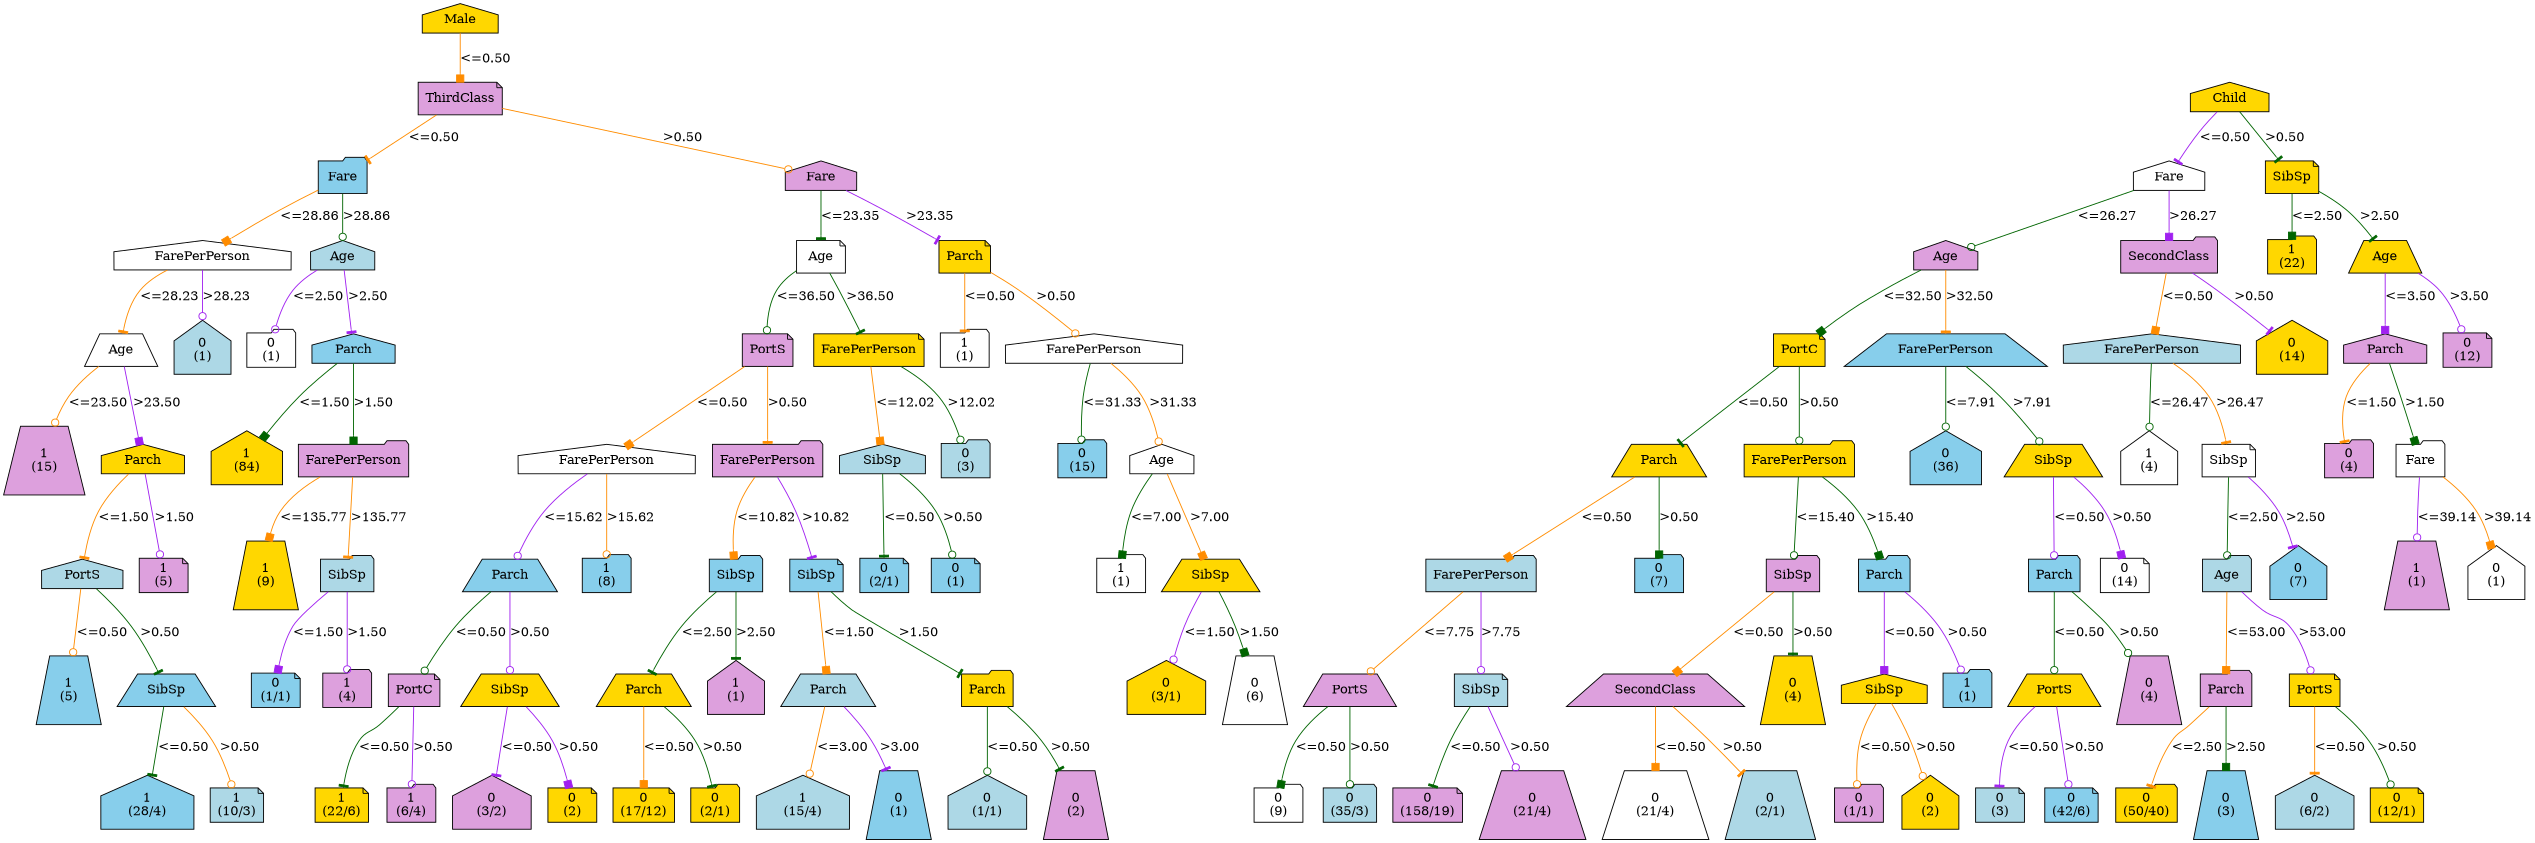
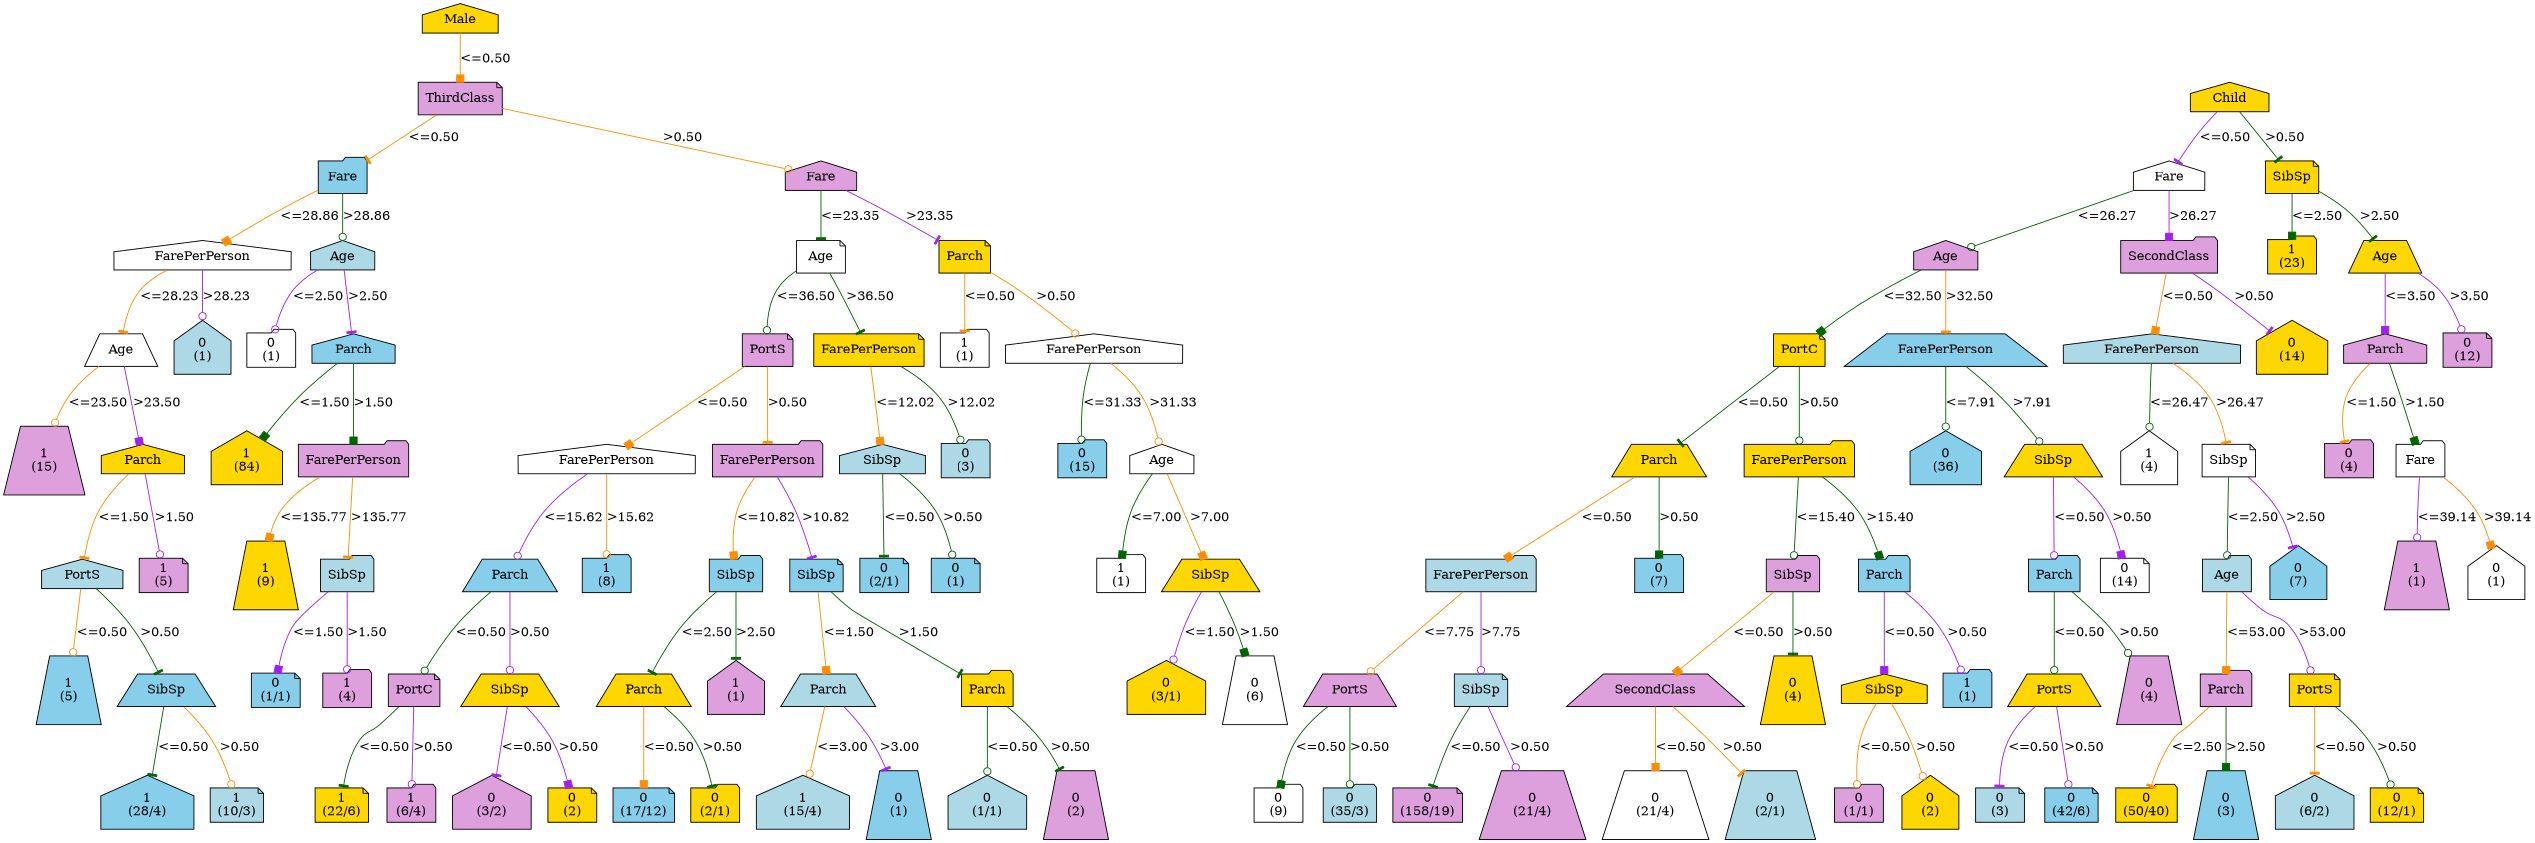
node "1 (22)": label "1 (22)" -> "1 (23)"
node "0 (17/12)": fillcolor gold -> skyblue
